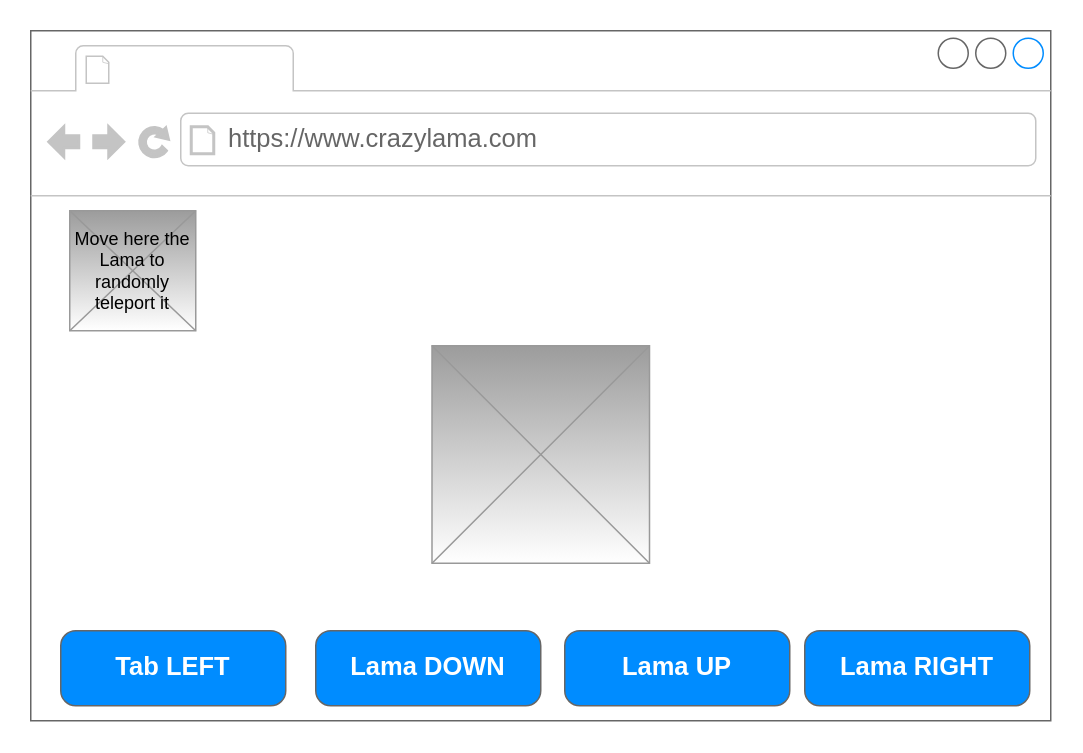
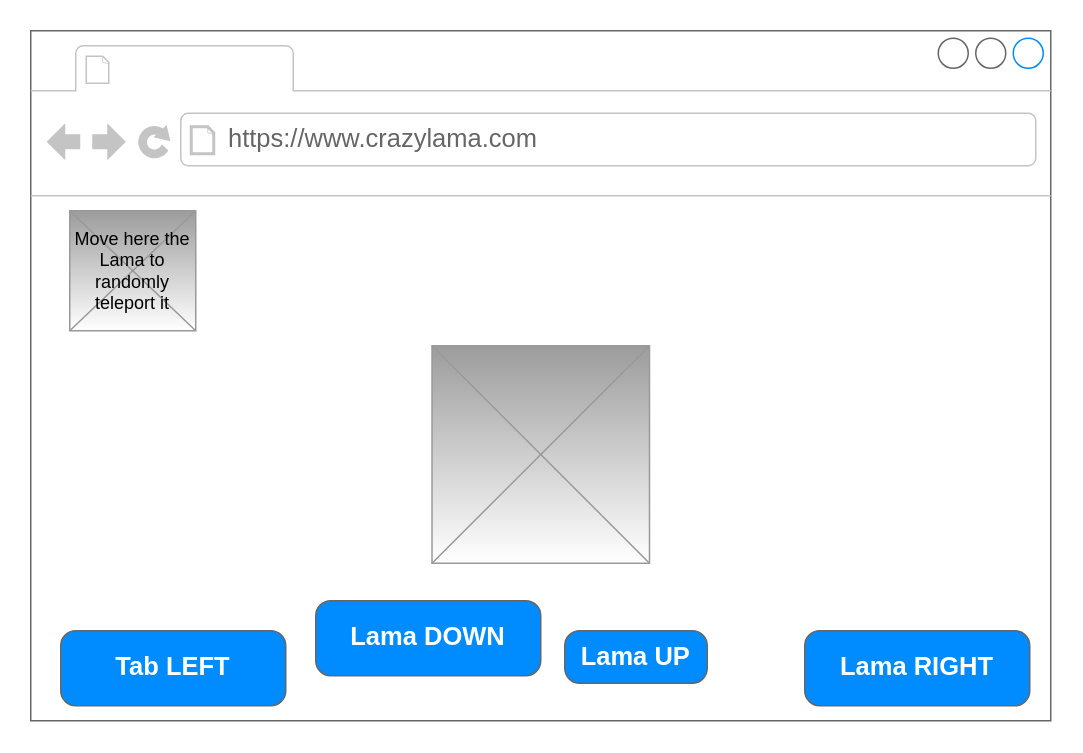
node "Lama DOWN": moved (428, 668) -> (428, 638)
node "Lama UP": size 225x75 -> 143x53
